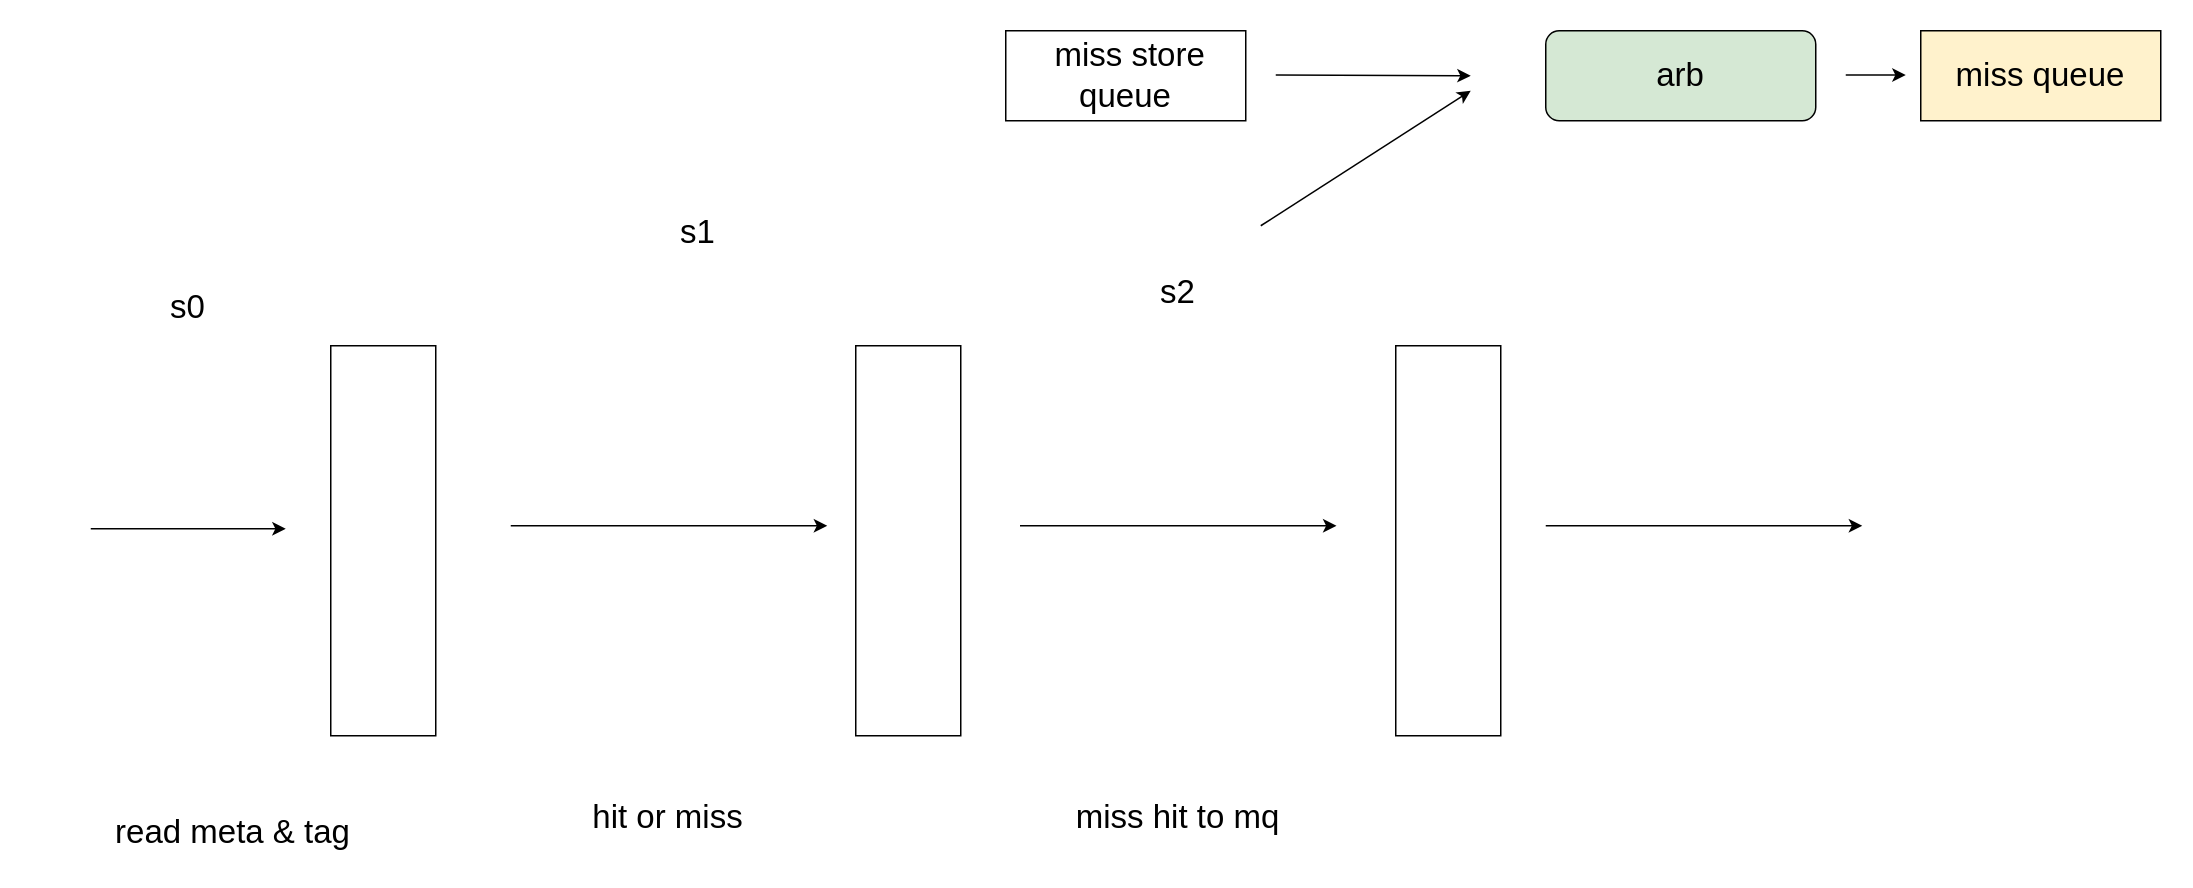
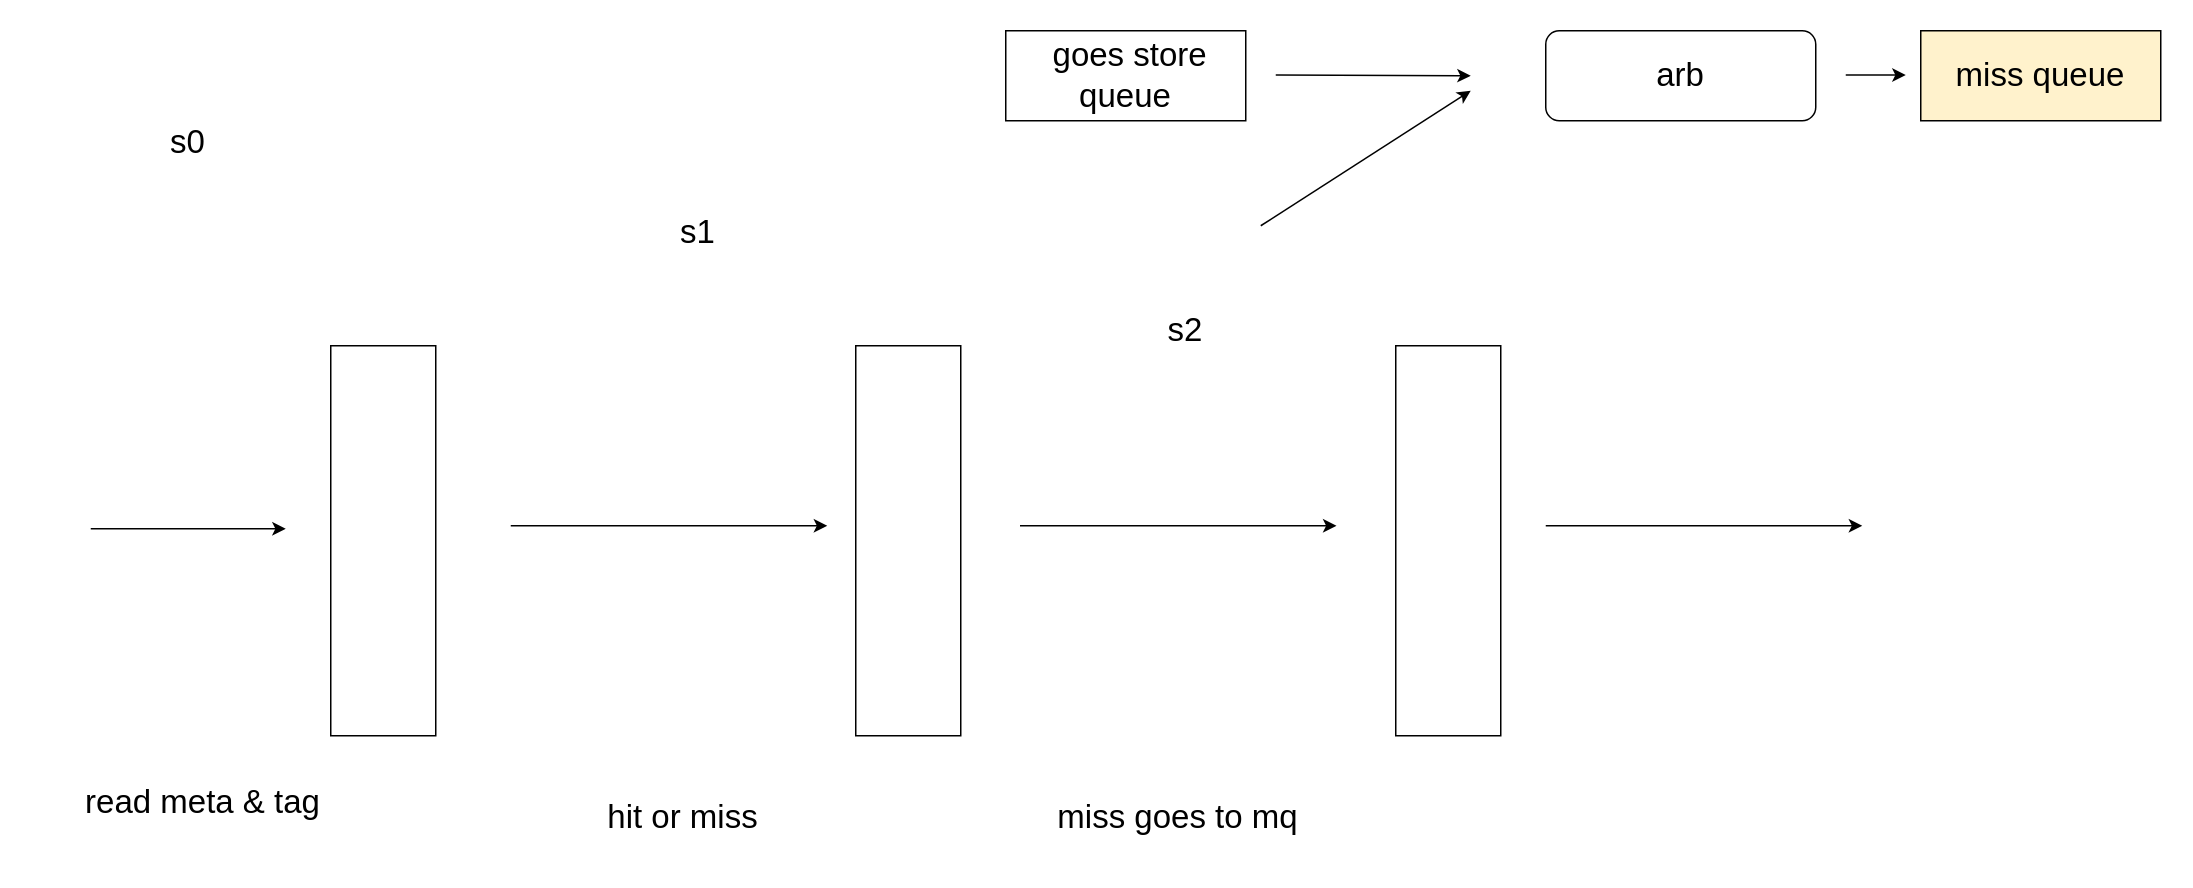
node "miss store queue": label "miss store queue" -> "goes store queue"
node "arb": fillcolor #d5e8d4 -> #ffffff
node "s2": moved (1178, 293) -> (1186, 331)
node "s0": moved (188, 308) -> (188, 143)
node "hit or miss": moved (668, 818) -> (683, 818)
node "miss hit to mq": label "miss hit to mq" -> "miss goes to mq"
node "read meta & tag": moved (233, 833) -> (203, 803)
